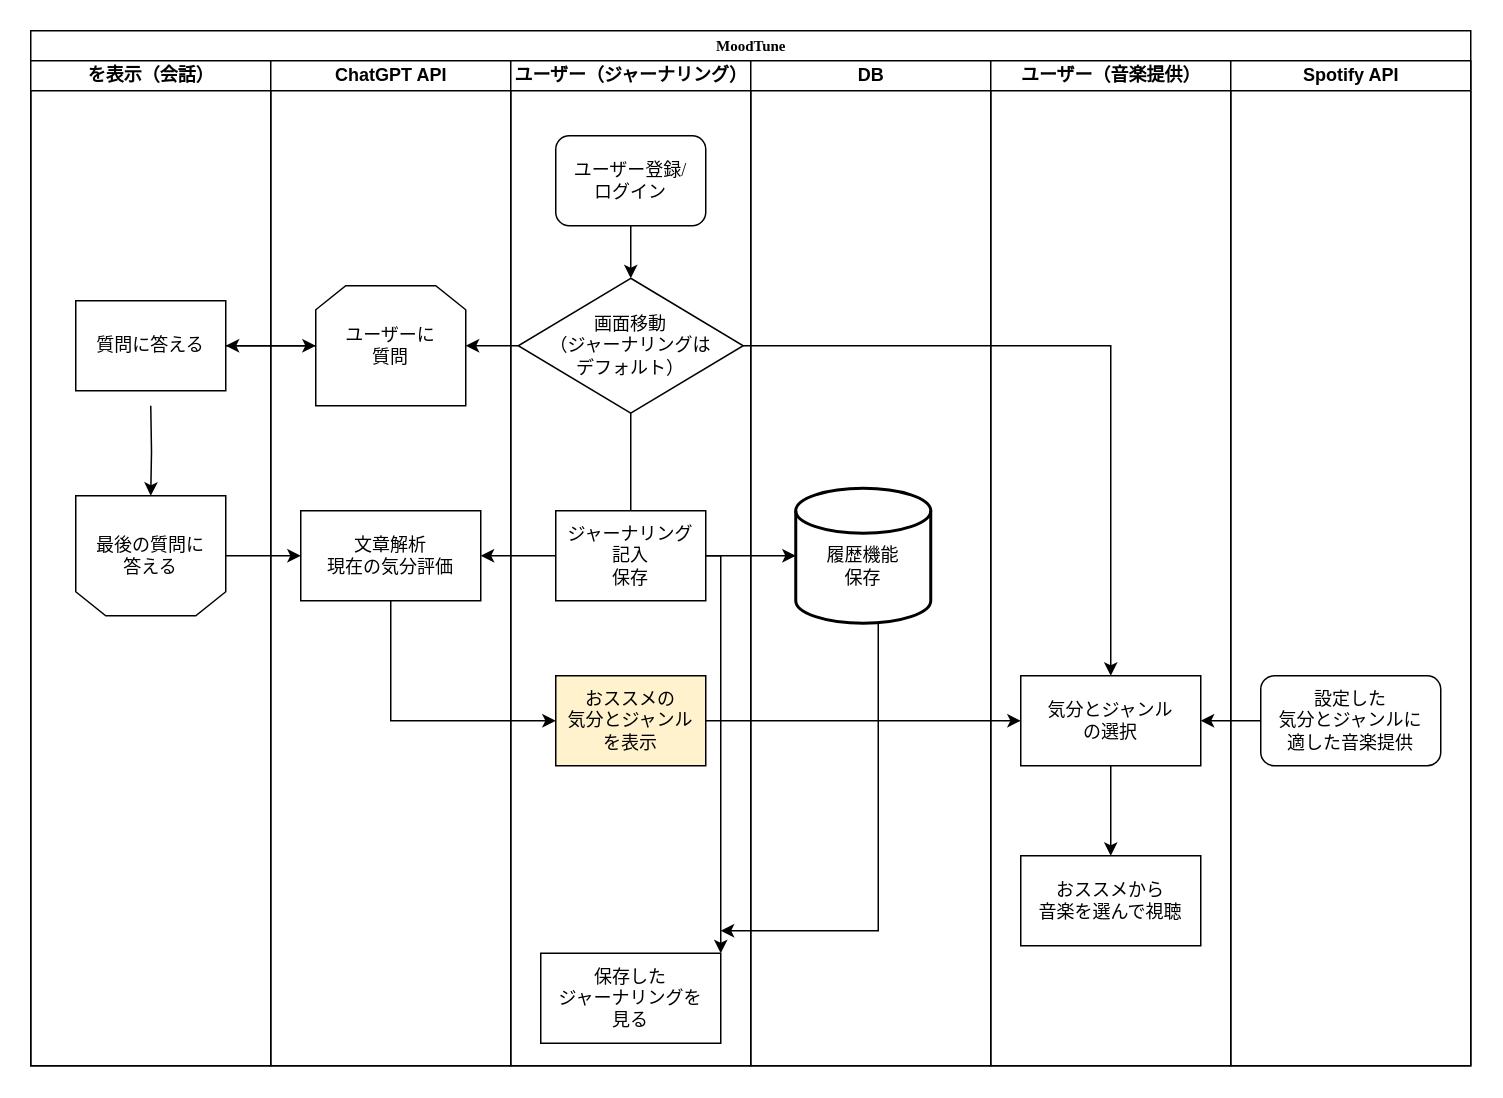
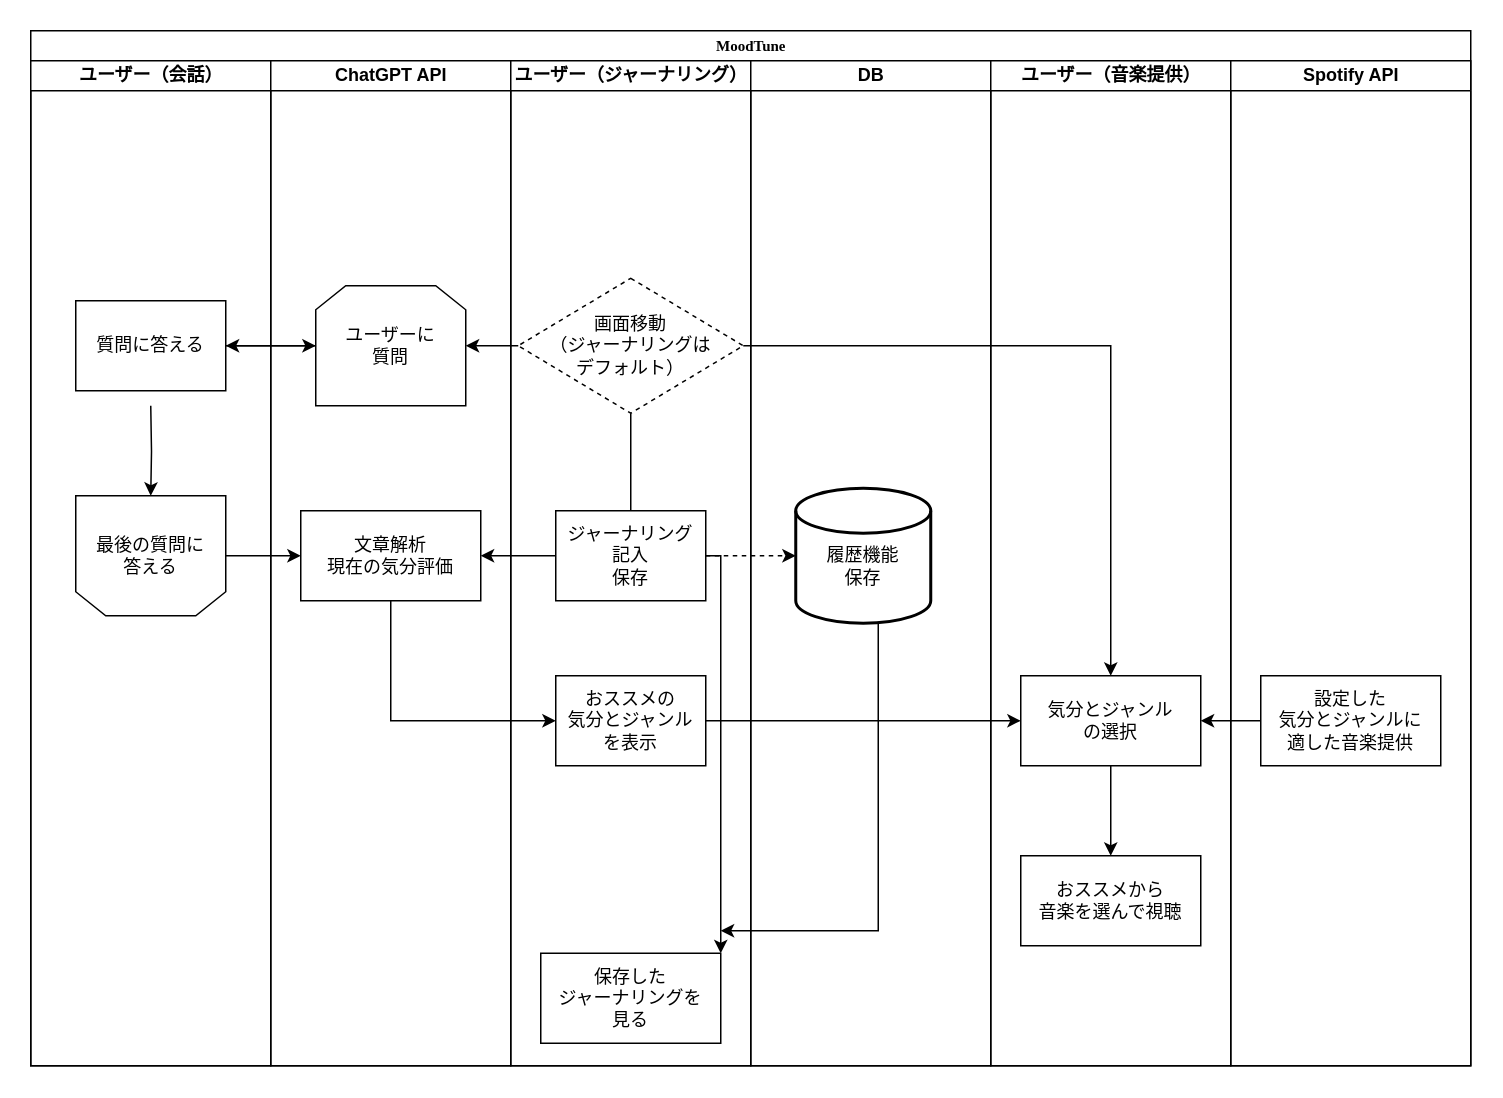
node "を表示（会話）": label "を表示（会話）" -> "ユーザー（会話）"
node "ユーザー登録/ ログイン": removed
edge "ユーザー登録/ ログイン" -> "画面移動 （ジャーナリングは デフォルト）": removed
node "画面移動 （ジャーナリングは デフォルト）": style solid -> dashed
edge "ジャーナリング 記入 保存" -> "履歴機能 保存": style solid -> dashed
node "おススメの 気分とジャンル を表示": fillcolor #fff2cc -> #ffffff
node "設定した 気分とジャンルに 適した音楽提供": shape rounded rectangle -> rectangle
